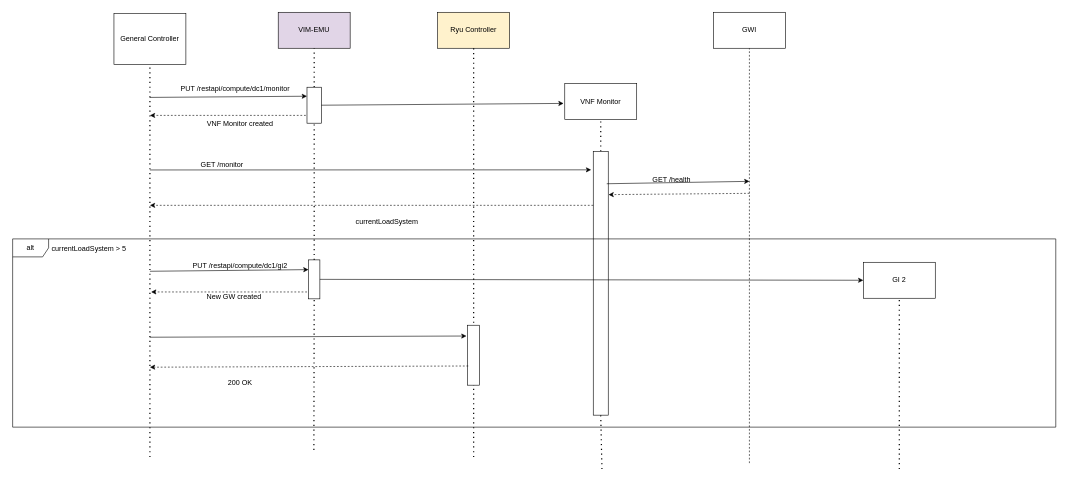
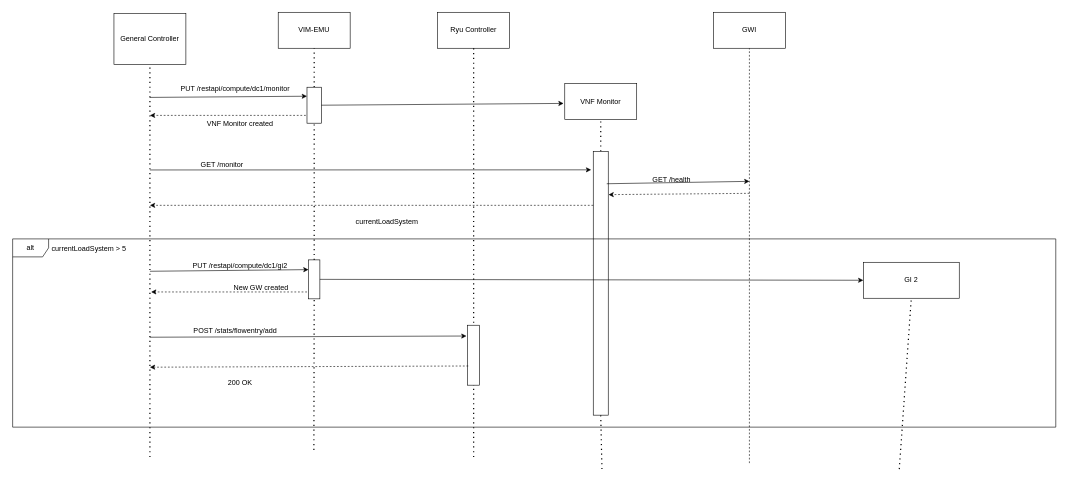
node "VIM-EMU": fillcolor #e1d5e7 -> #ffffff
node "Ryu Controller": fillcolor #fff2cc -> #ffffff
node "GI 2": size 72x36 -> 96x36
node "New GW created": moved (234, 297) -> (261, 288)
node "POST /stats/flowentry/add": added
